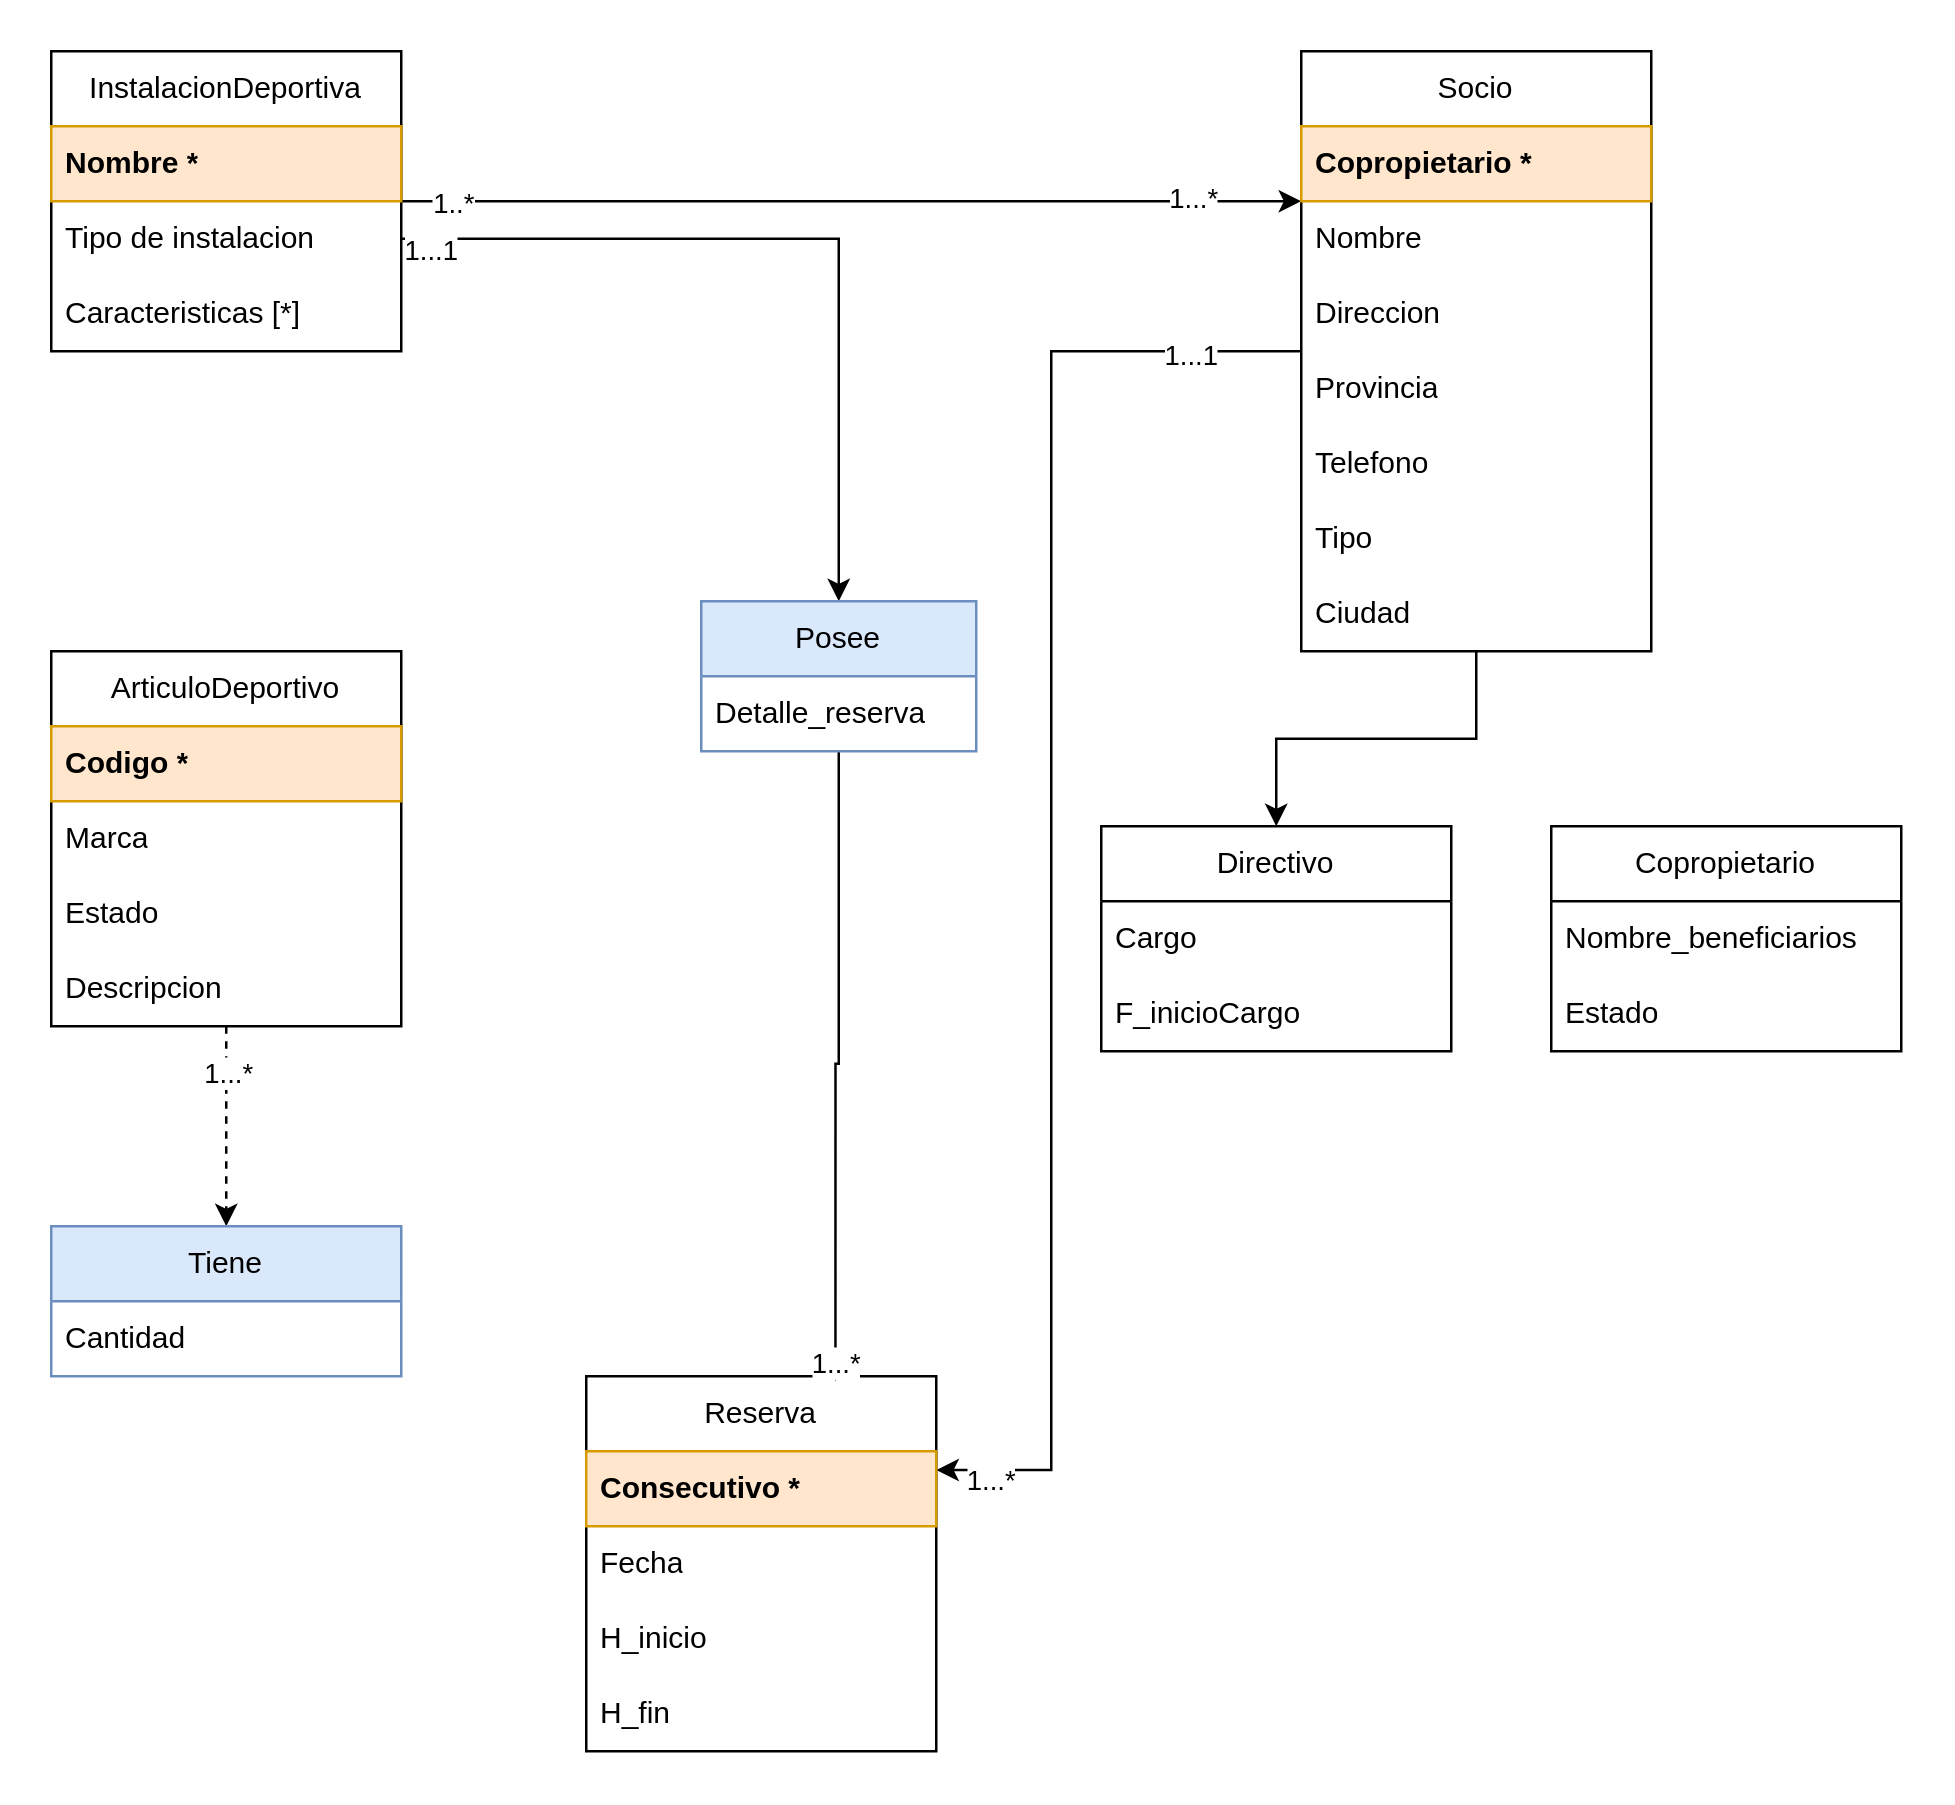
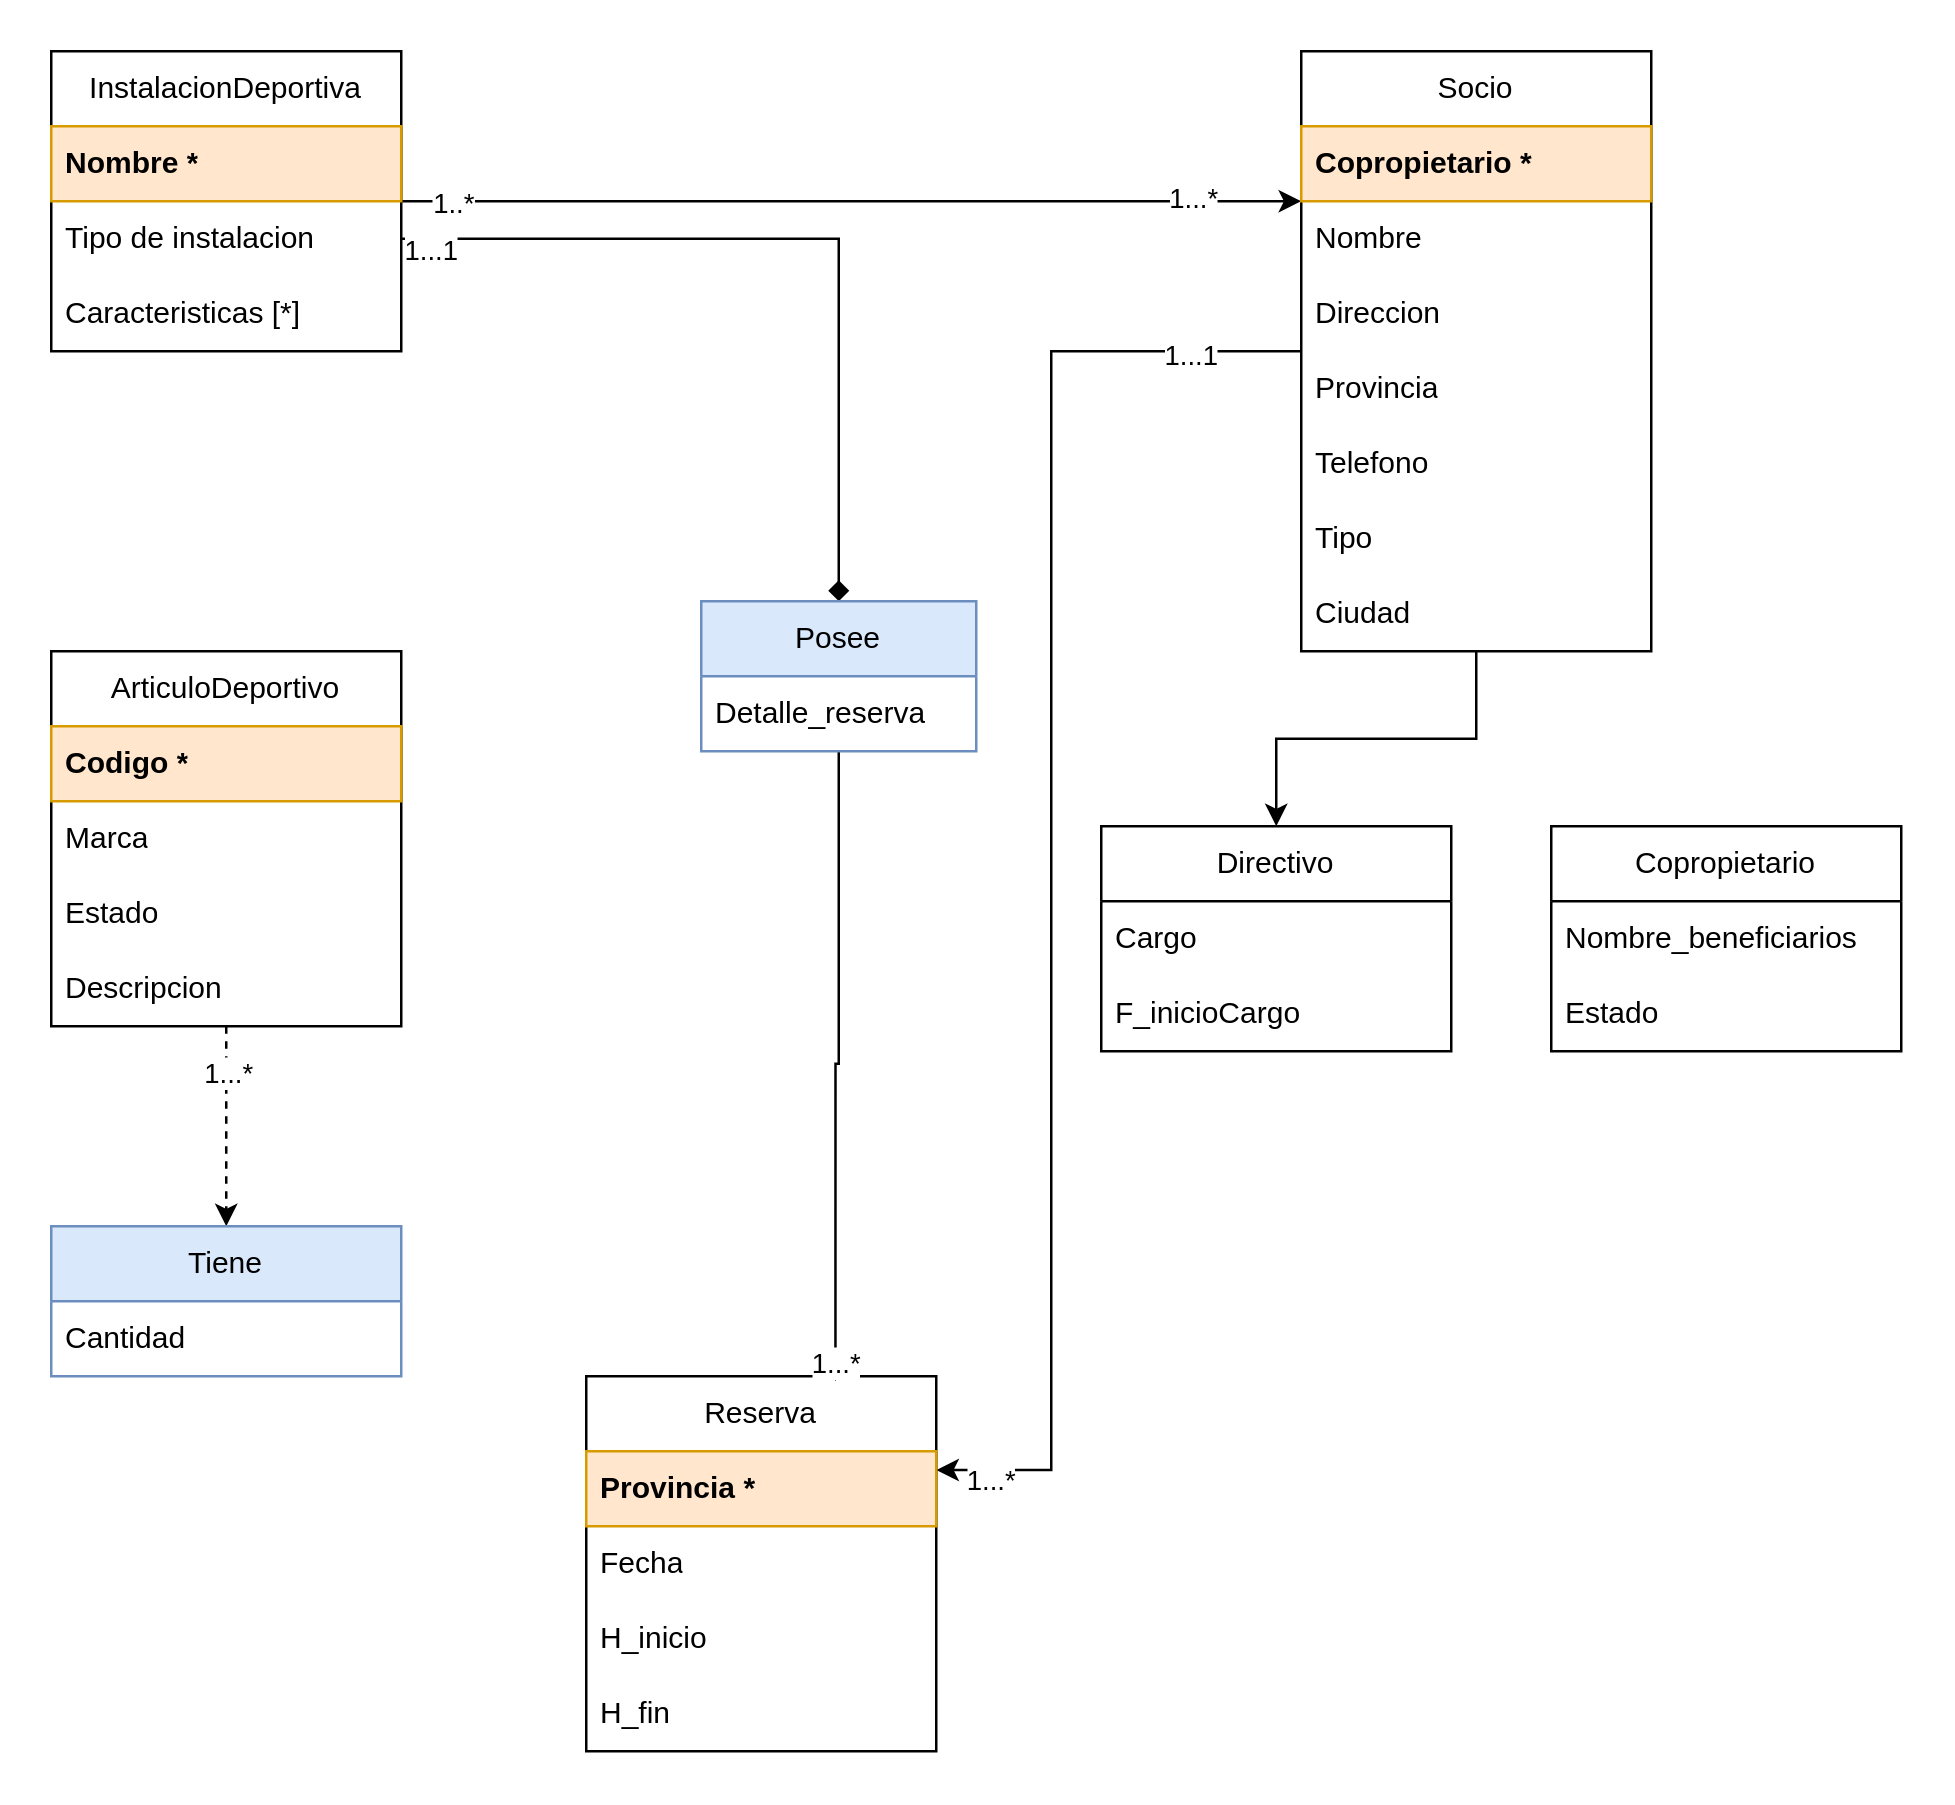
edge "Tipo de instalacion" -> "Posee": arrowhead classic -> diamond
node "Consecutivo *": label "Consecutivo *" -> "Provincia *"
